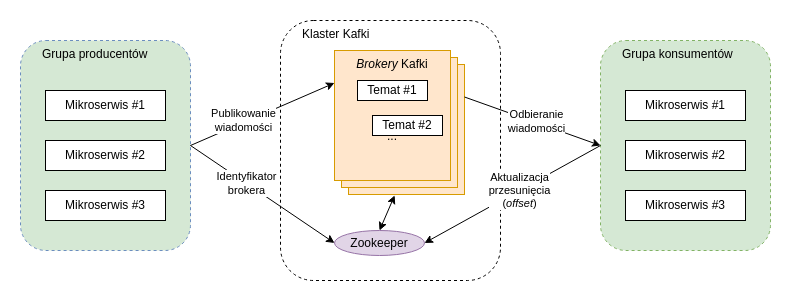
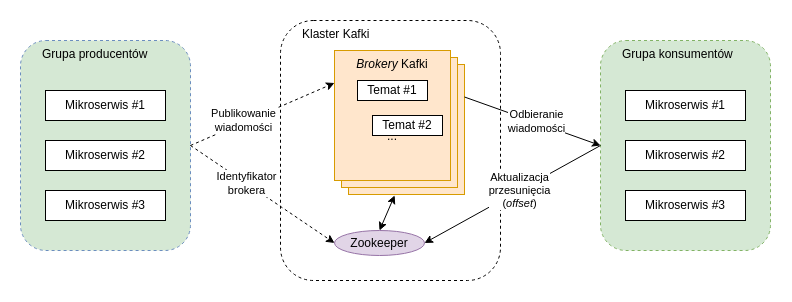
edge "Grupa producentów" -> "Brokery Kafki ...": style solid -> dashed
edge "Grupa producentów" -> "Zookeeper": style solid -> dashed
